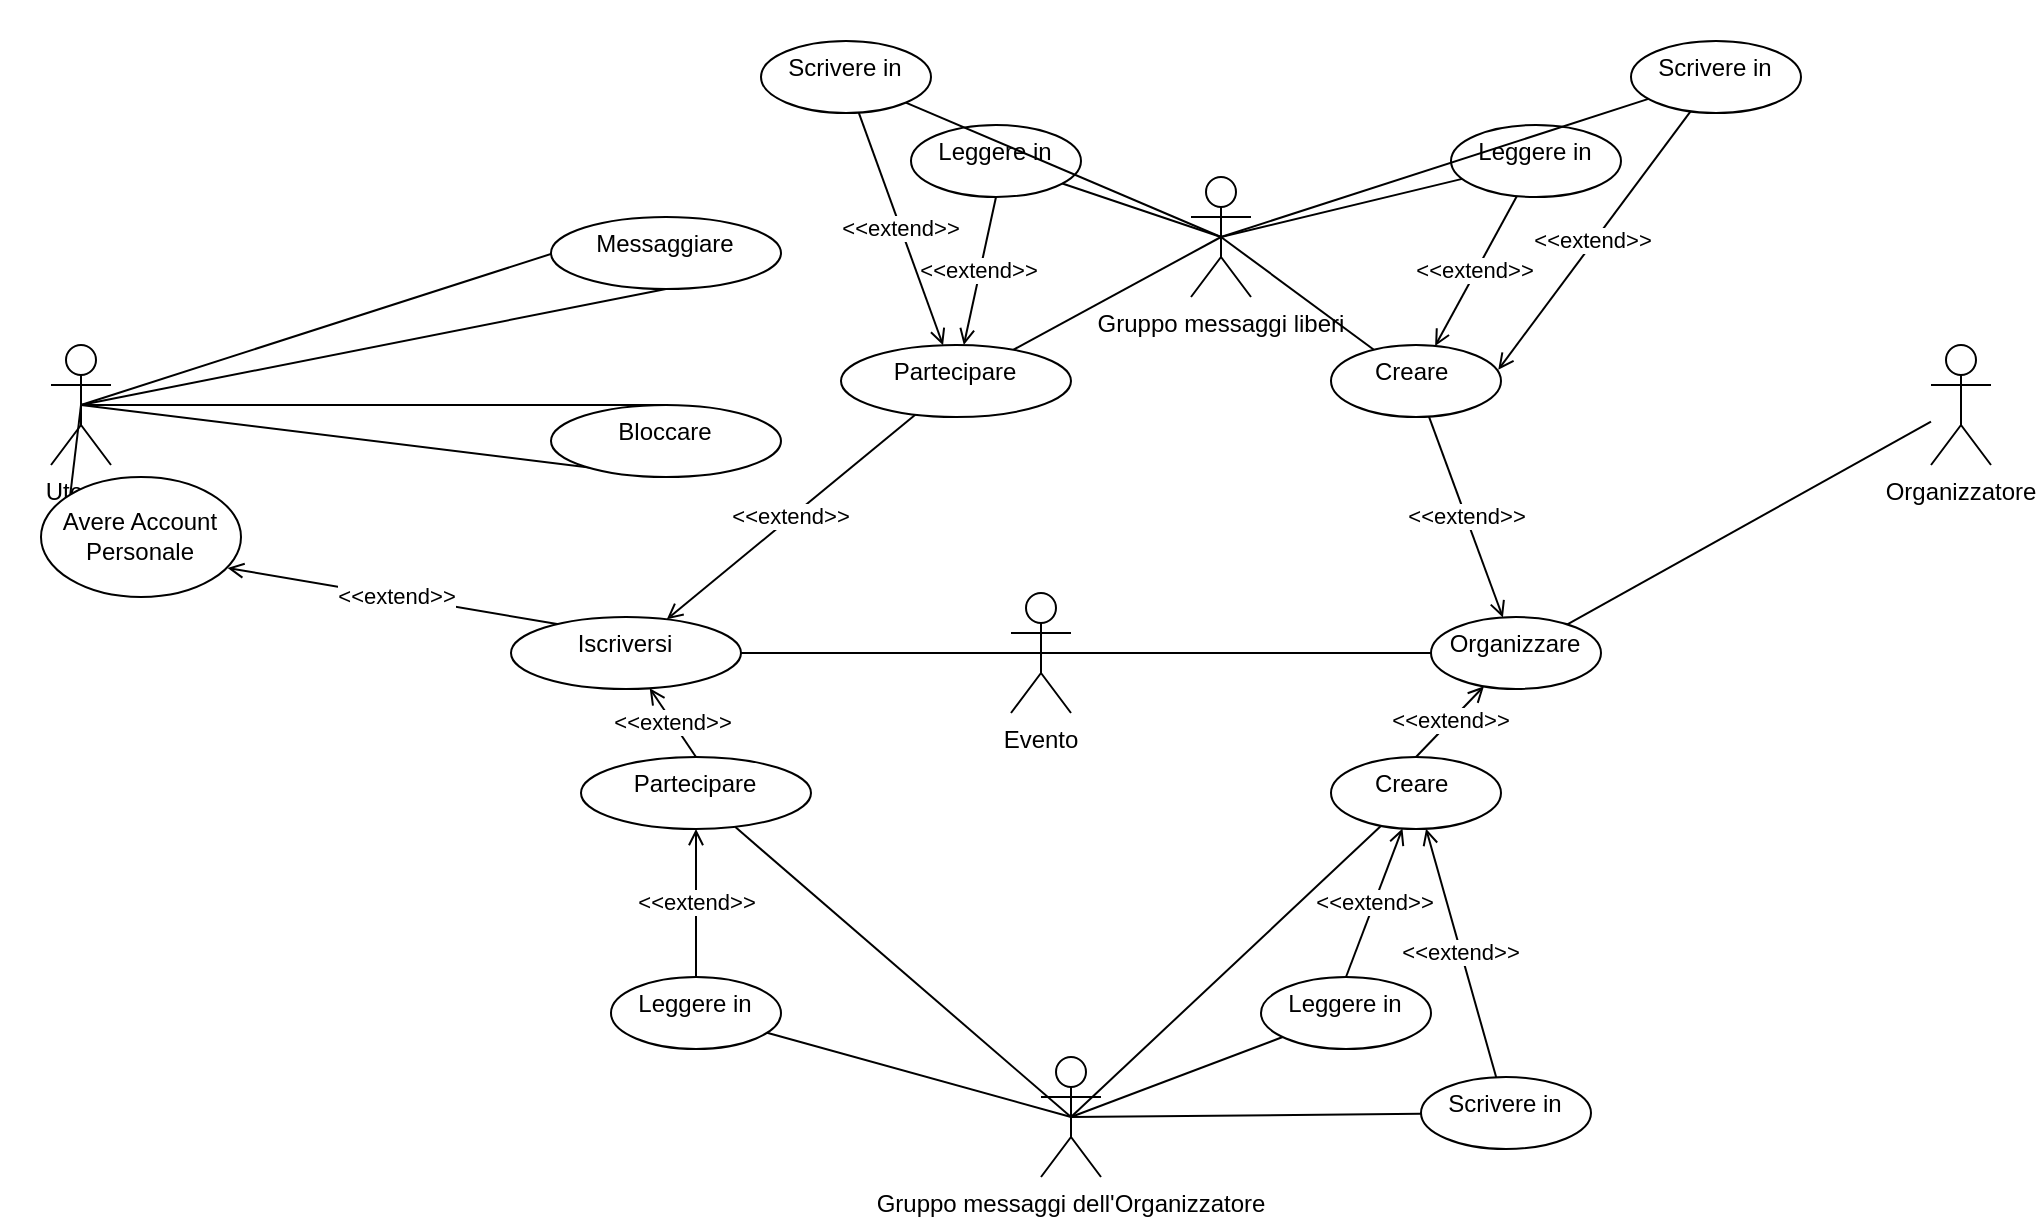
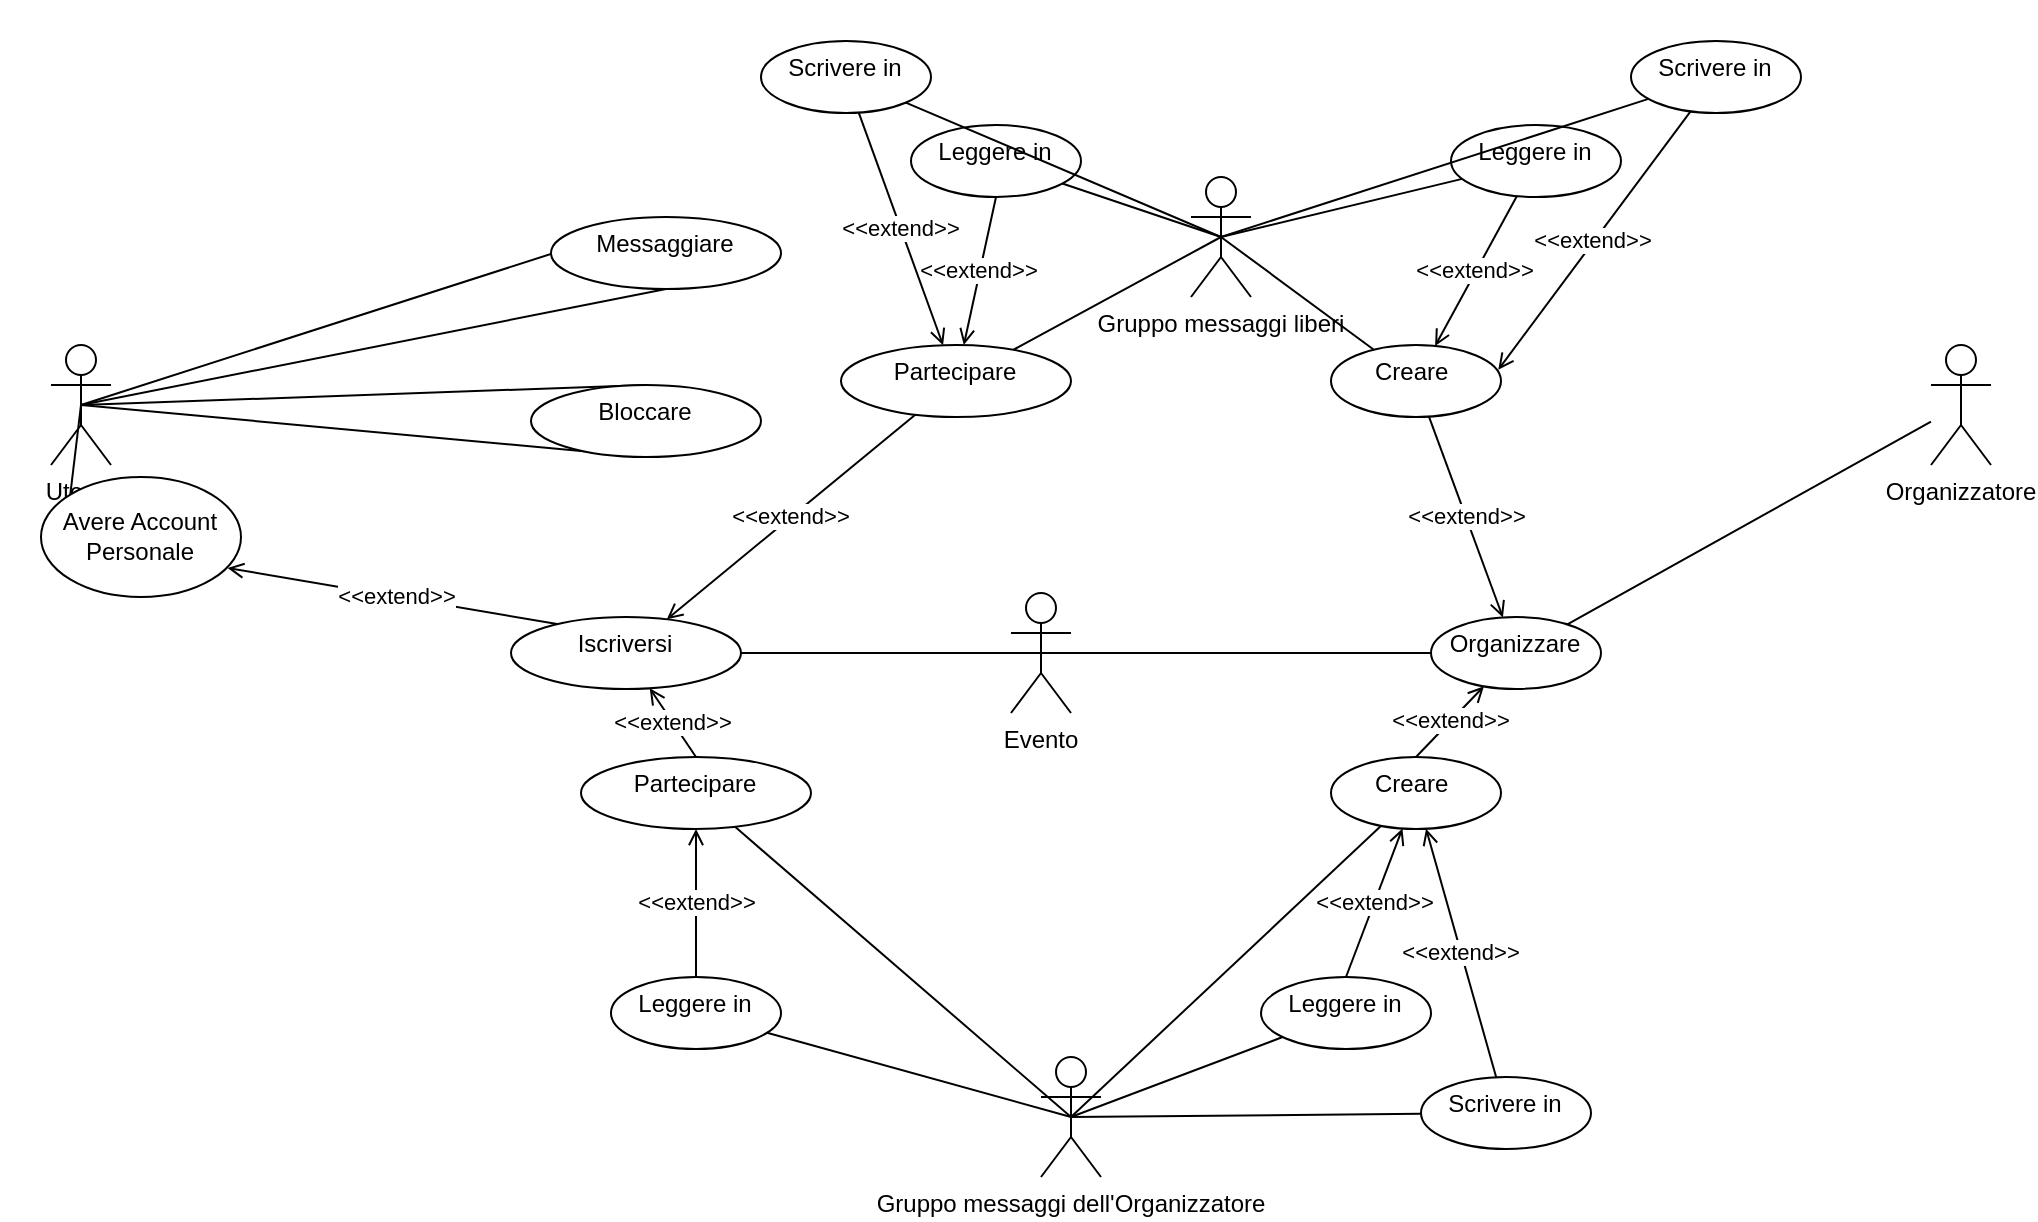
node "Bloccare": moved (666, 441) -> (646, 421)
